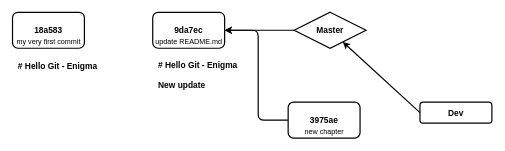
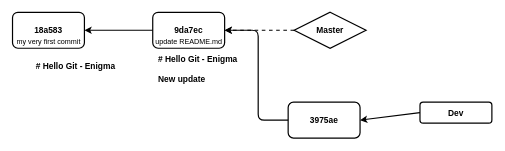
edge "9da7ec" -> "18a583": added
edge "Master" -> "9da7ec": style solid -> dashed
node "# Hello Git - Enigma": moved (57, 66) -> (75, 66)
node "# Hello Git - Enigma New update": moved (198, 75) -> (198, 69)
edge "Dev" -> "Master": now "Dev" -> "3975ae"
node "new chapter": removed
